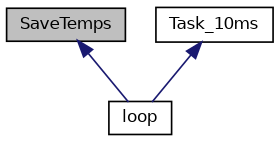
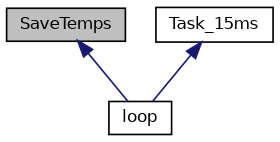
node "Task_10ms": label "Task_10ms" -> "Task_15ms"
